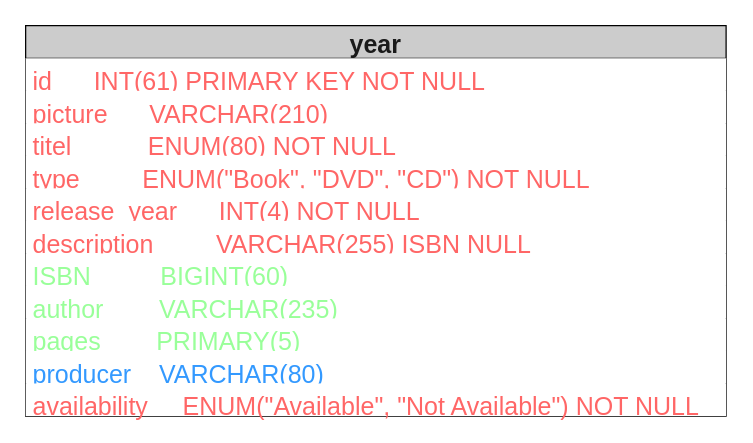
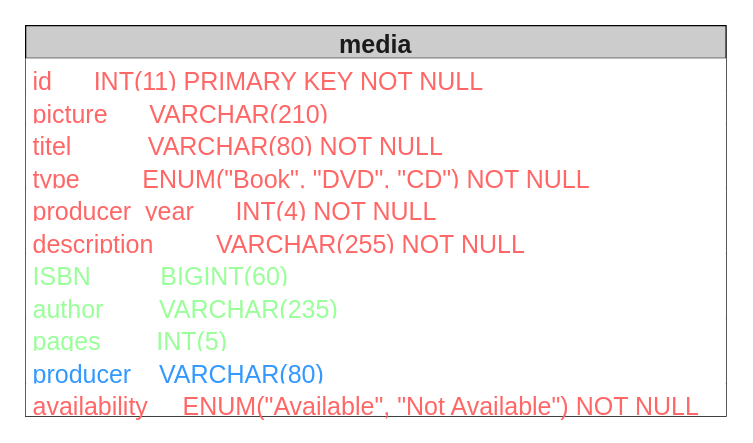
node "year": label "year" -> "media"
node "id INT(61) PRIMARY KEY NOT NULL": label "id INT(61) PRIMARY KEY NOT NULL" -> "id INT(11) PRIMARY KEY NOT NULL"
node "titel ENUM(80) NOT NULL": label "titel ENUM(80) NOT NULL" -> "titel VARCHAR(80) NOT NULL"
node "release_year INT(4) NOT NULL": label "release_year INT(4) NOT NULL" -> "producer_year INT(4) NOT NULL"
node "description VARCHAR(255) ISBN NULL": label "description VARCHAR(255) ISBN NULL" -> "description VARCHAR(255) NOT NULL"
node "pages PRIMARY(5)": label "pages PRIMARY(5)" -> "pages INT(5)"
